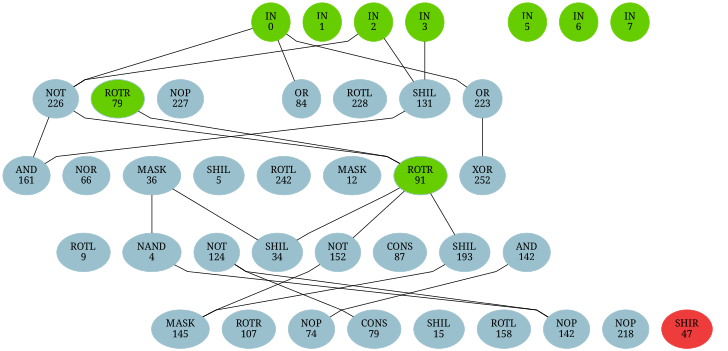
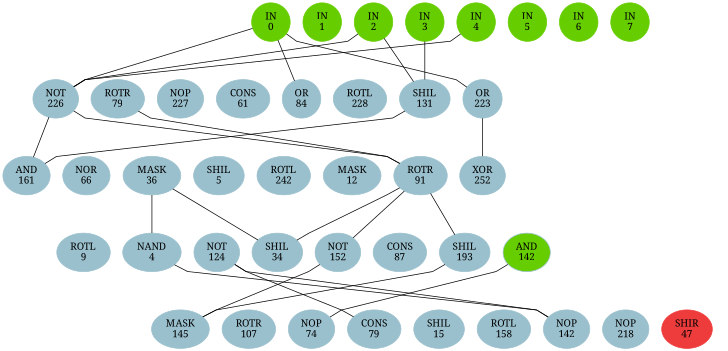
node "IN 4": added
node "ROTR 79": fillcolor chartreuse3 -> lightblue3
node "CONS 61": added
node "ROTR 91": fillcolor chartreuse3 -> lightblue3
node "AND 142": fillcolor lightblue3 -> chartreuse3
